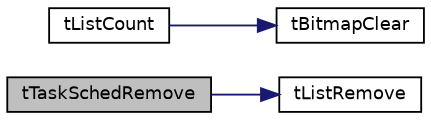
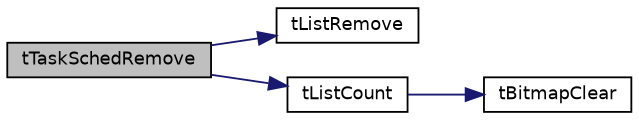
edge "tTaskSchedRemove" -> "tListCount": added
